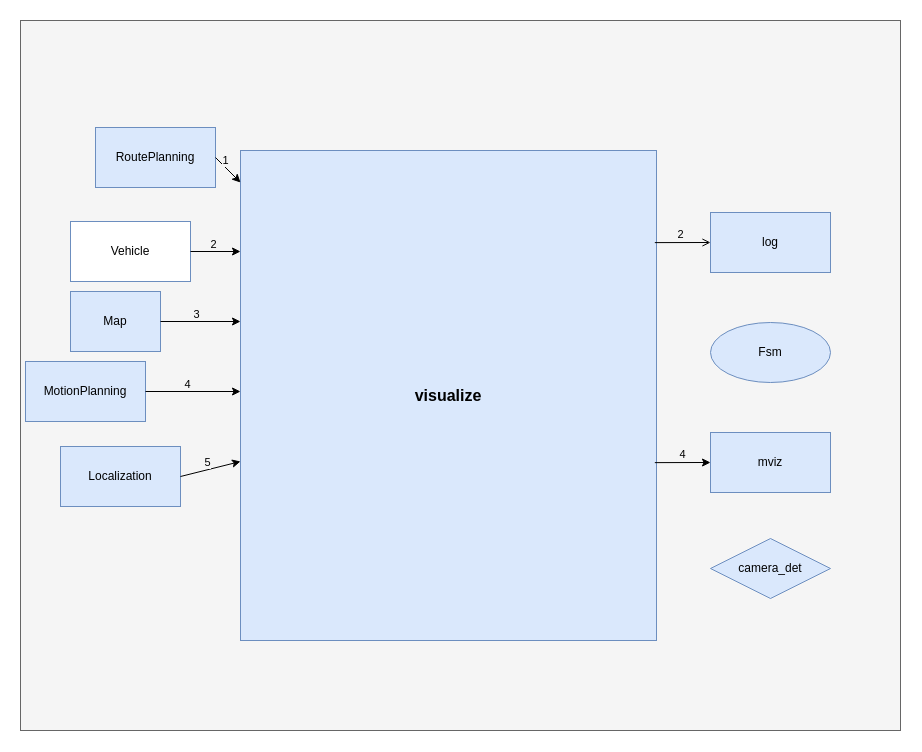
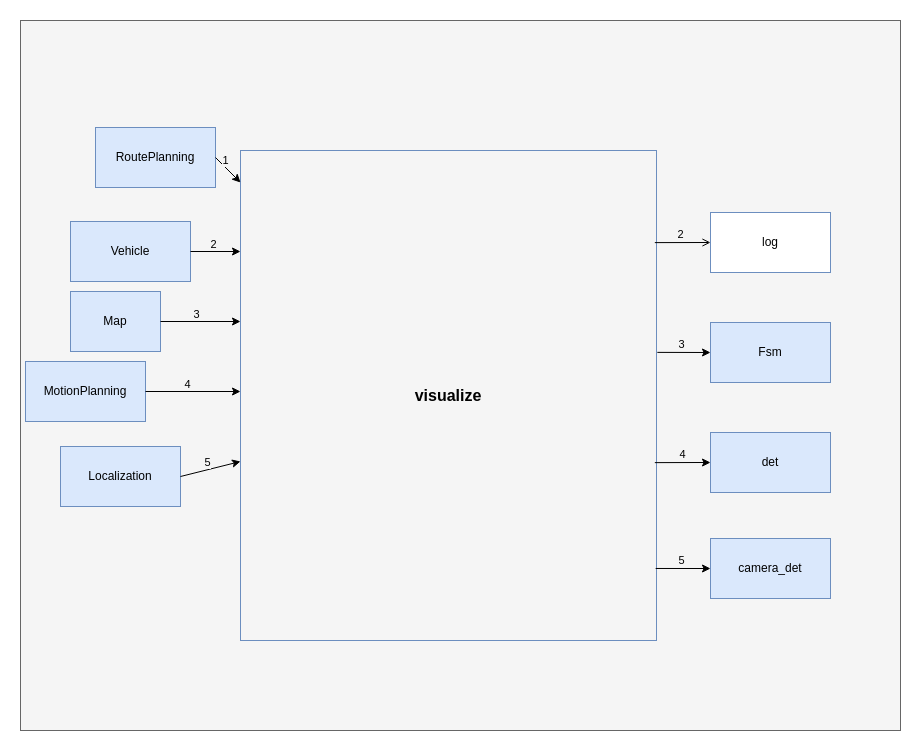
node "log": fillcolor #dae8fc -> #ffffff
node "Vehicle": fillcolor #ffffff -> #dae8fc
edge "visualize" -> "Fsm": added, label "3"
node "Fsm": shape ellipse -> rectangle
node "visualize": fillcolor #dae8fc -> #f5f5f5
node "mviz": label "mviz" -> "det"
edge "visualize" -> "camera_det": added, label "5"
node "camera_det": shape diamond -> rectangle
